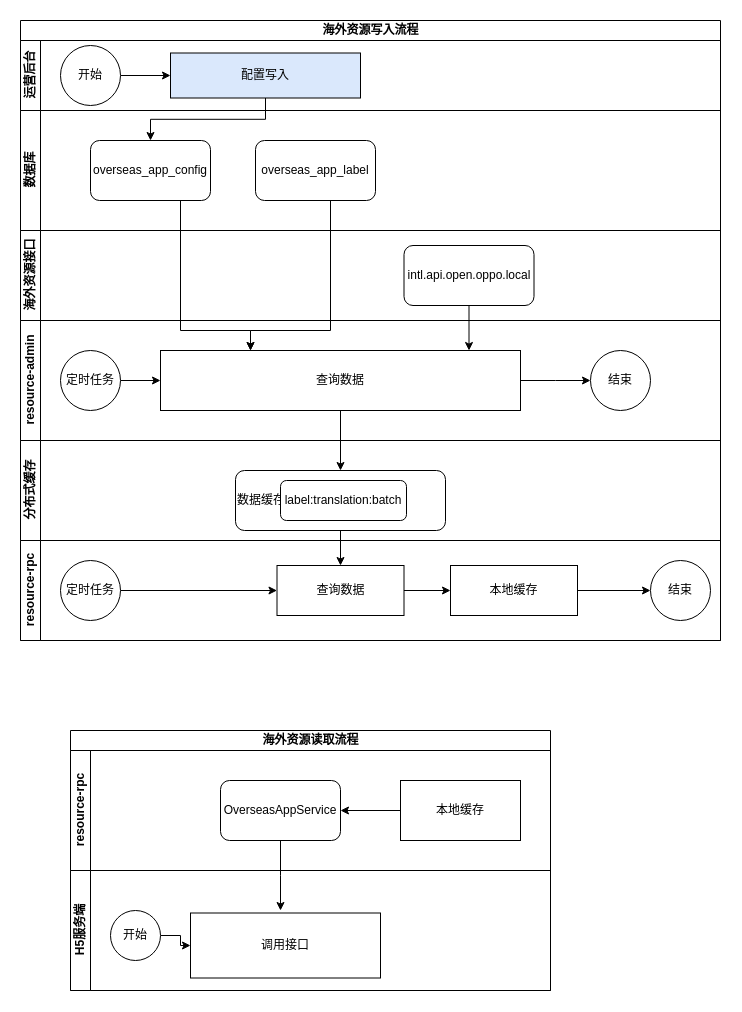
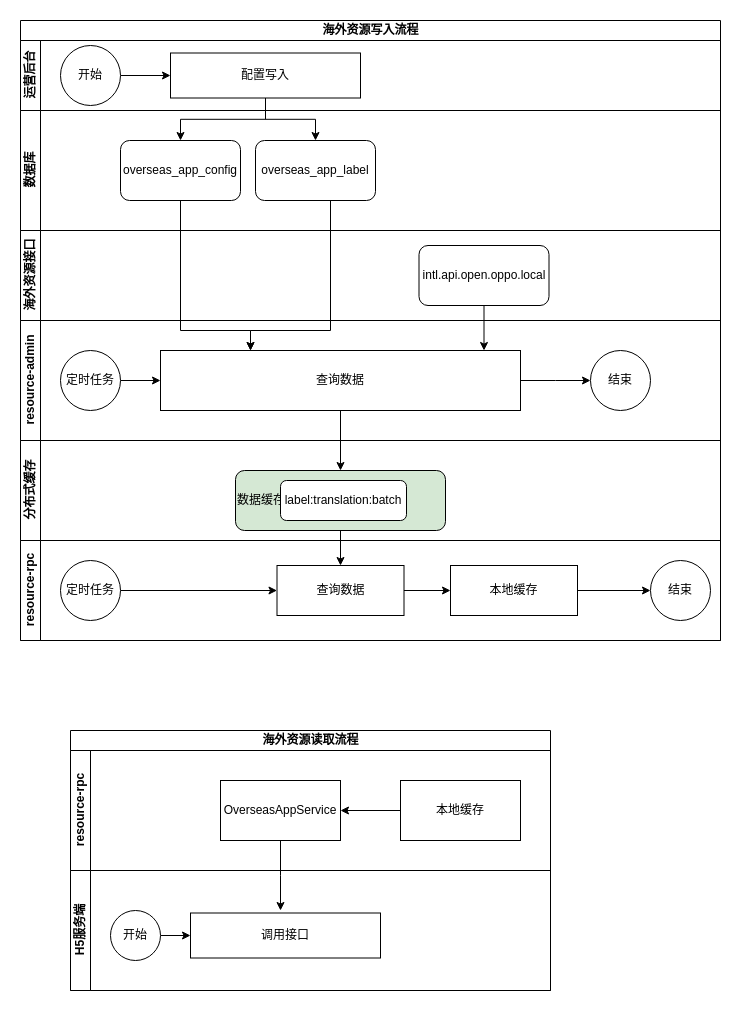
node "配置写入": fillcolor #dae8fc -> #ffffff
edge "配置写入" -> "overseas_app_label": added
node "overseas_app_config": moved (151, 171) -> (181, 171)
node "intl.api.open.oppo.local": moved (469, 276) -> (484, 276)
node "数据缓存": fillcolor #ffffff -> #d5e8d4
node "OverseasAppService": shape rounded rectangle -> rectangle
node "调用接口": size 190x65 -> 190x45
